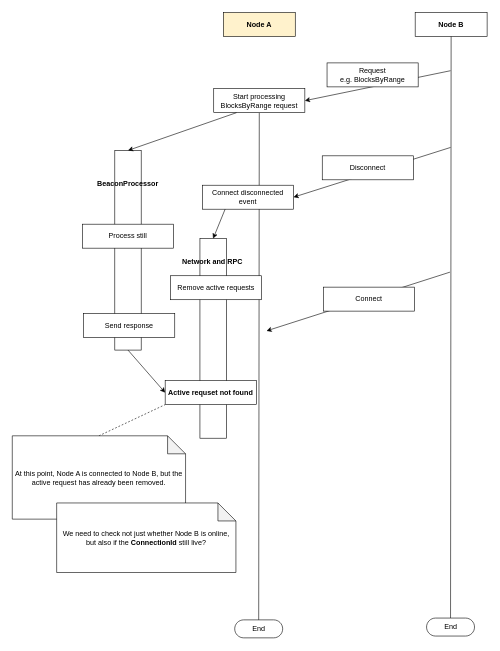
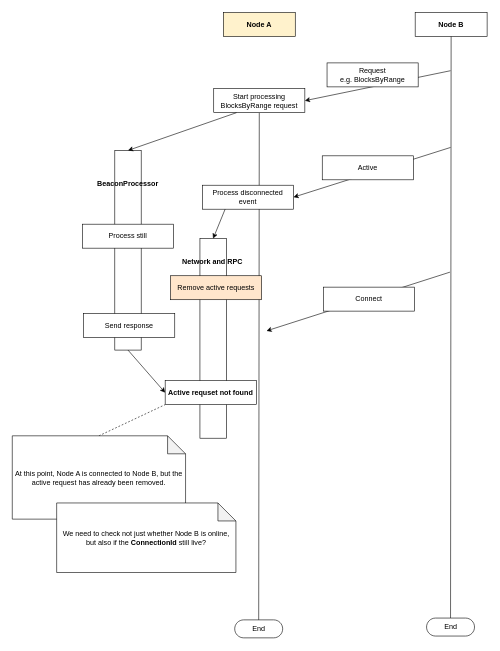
node "Disconnect": label "Disconnect" -> "Active"
node "Connect disconnected event": label "Connect disconnected event" -> "Process disconnected event"
node "Remove active requests": fillcolor #ffffff -> #ffe6cc
